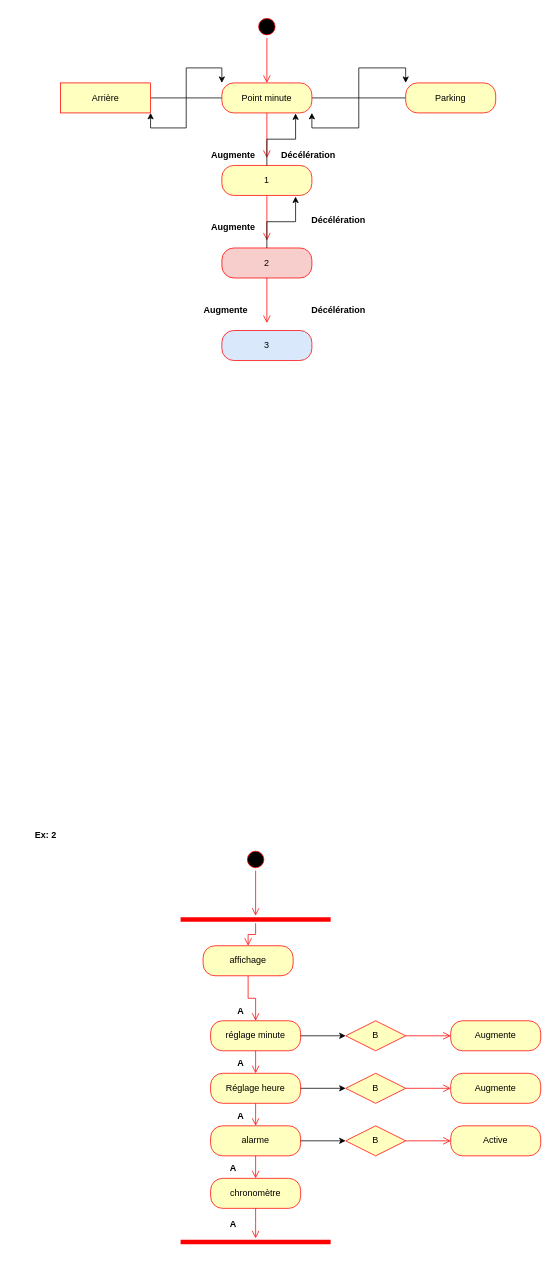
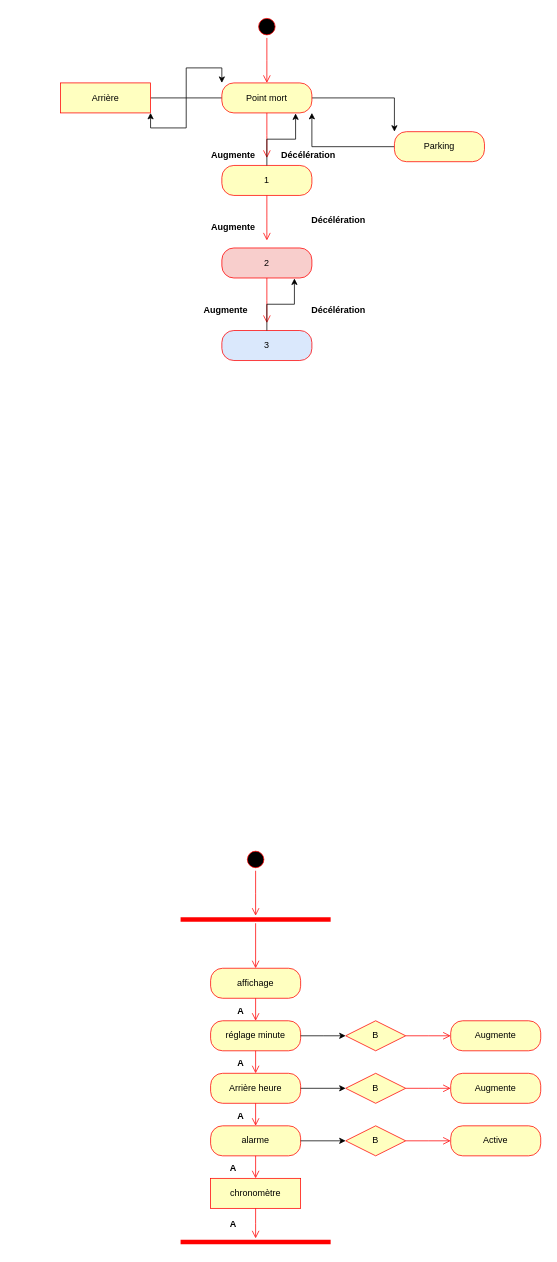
node "Point minute": label "Point minute" -> "Point mort"
node "Parking": moved (450, 98) -> (439, 147)
edge "2" -> "1": removed
edge "3" -> "2": added
node "Ex: 2": removed
node "affichage": moved (248, 960) -> (255, 983)
node "Réglage heure": label "Réglage heure" -> "Arrière heure"
node "chronomètre": shape rounded rectangle -> rectangle
